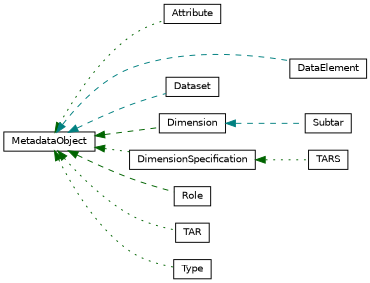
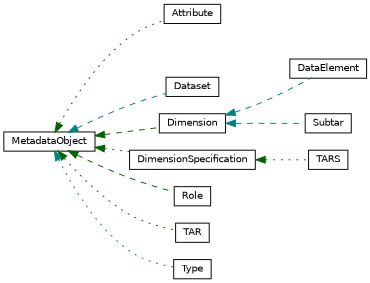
edge "DataElement" -> "MetadataObject": now "DataElement" -> "Dimension"
edge "Type" -> "MetadataObject": color darkgreen -> teal
